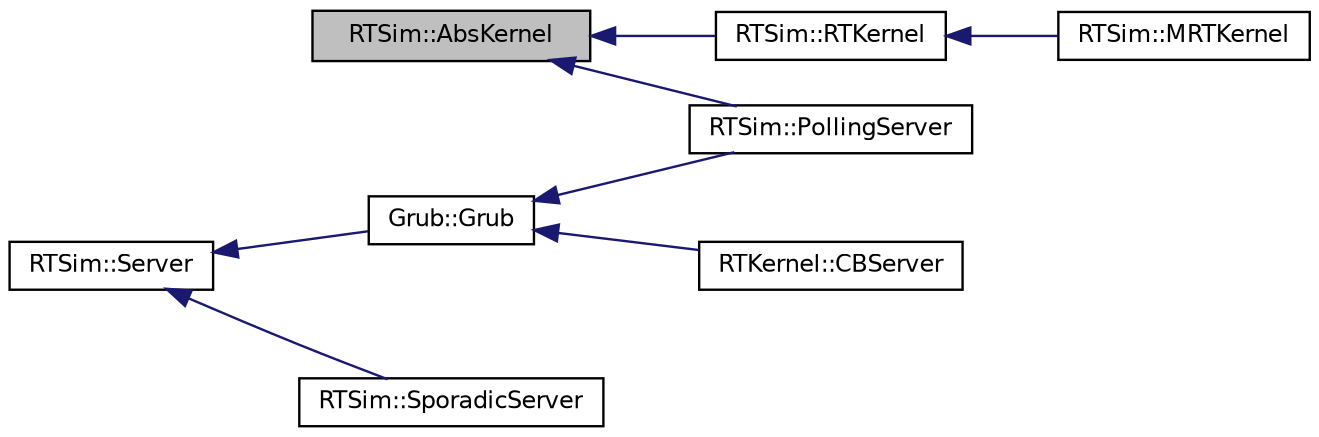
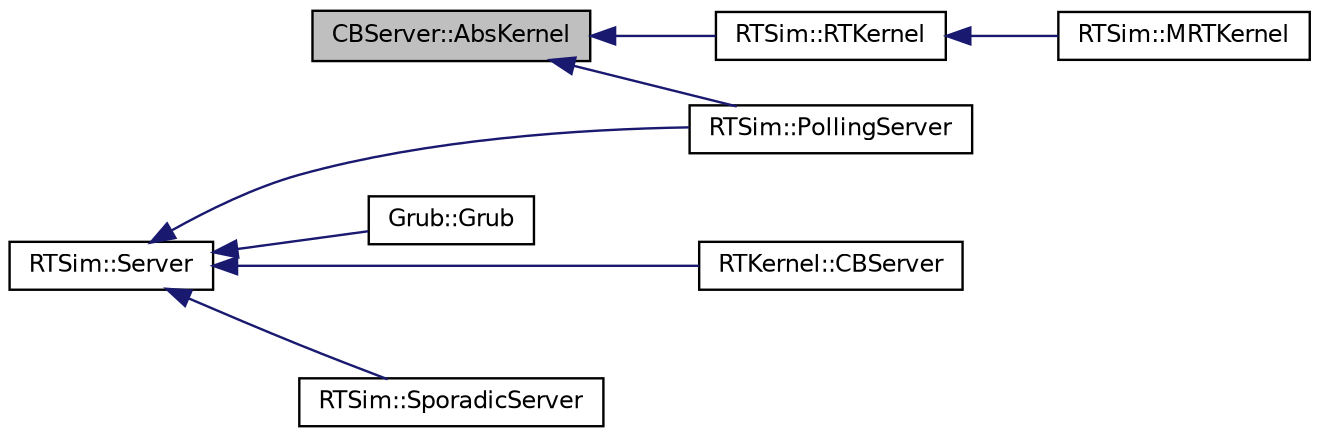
node "RTSim::AbsKernel": label "RTSim::AbsKernel" -> "CBServer::AbsKernel"
edge "RTSim::PollingServer" -> "Grub::Grub": now "RTSim::PollingServer" -> "RTSim::Server"
edge "RTKernel::CBServer" -> "Grub::Grub": now "RTKernel::CBServer" -> "RTSim::Server"
